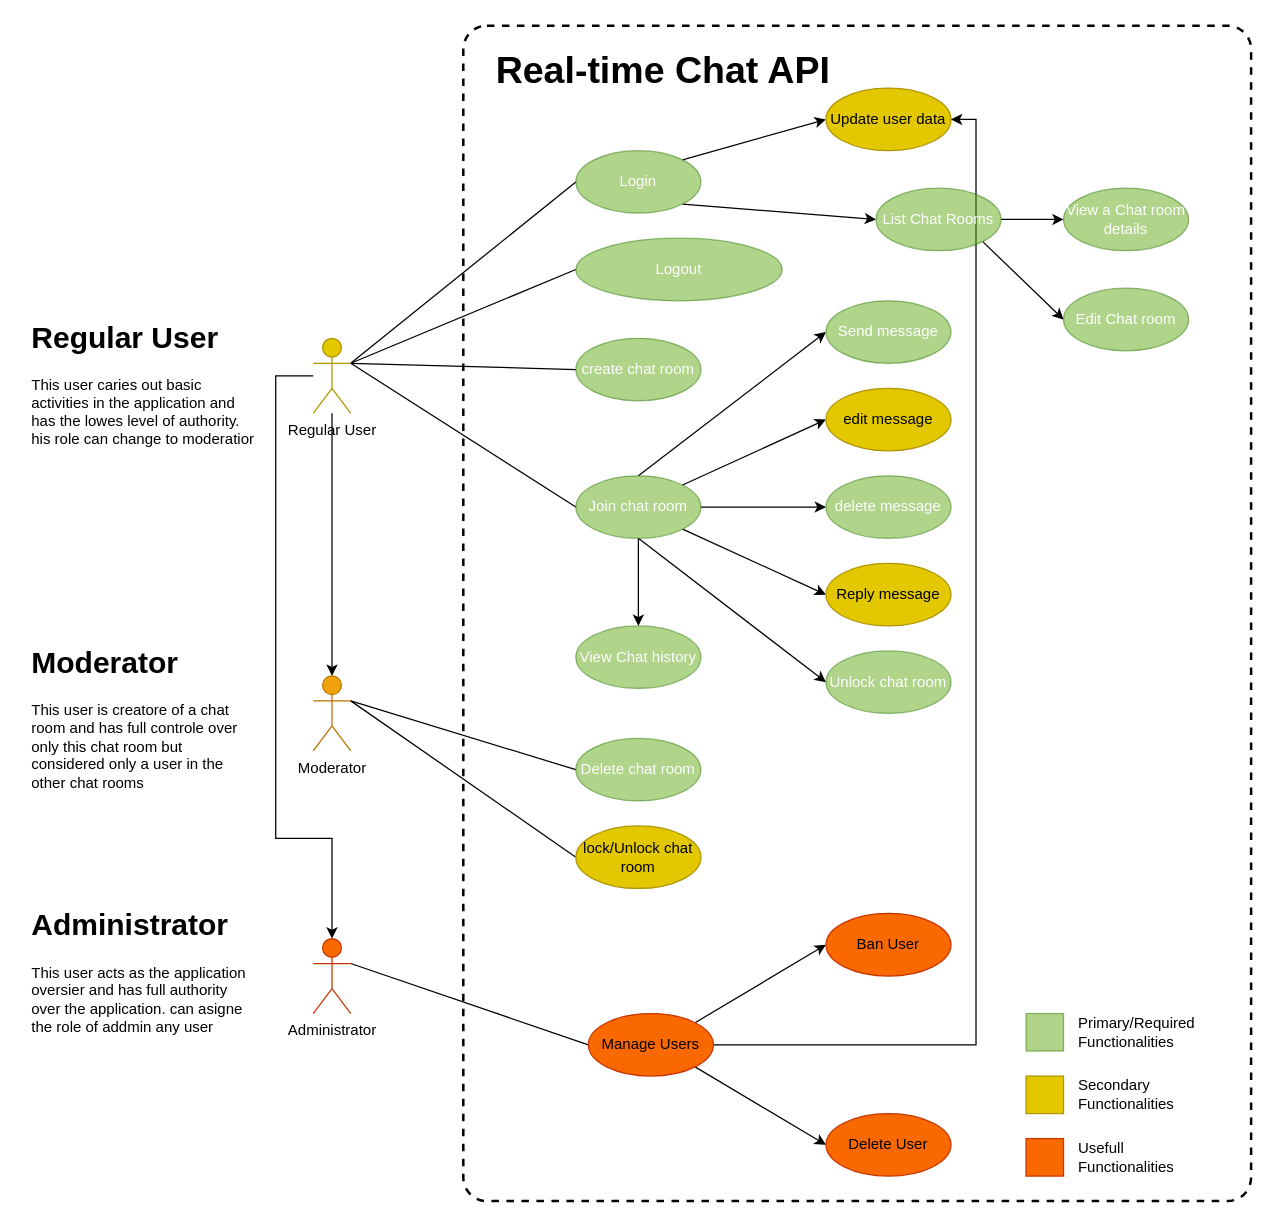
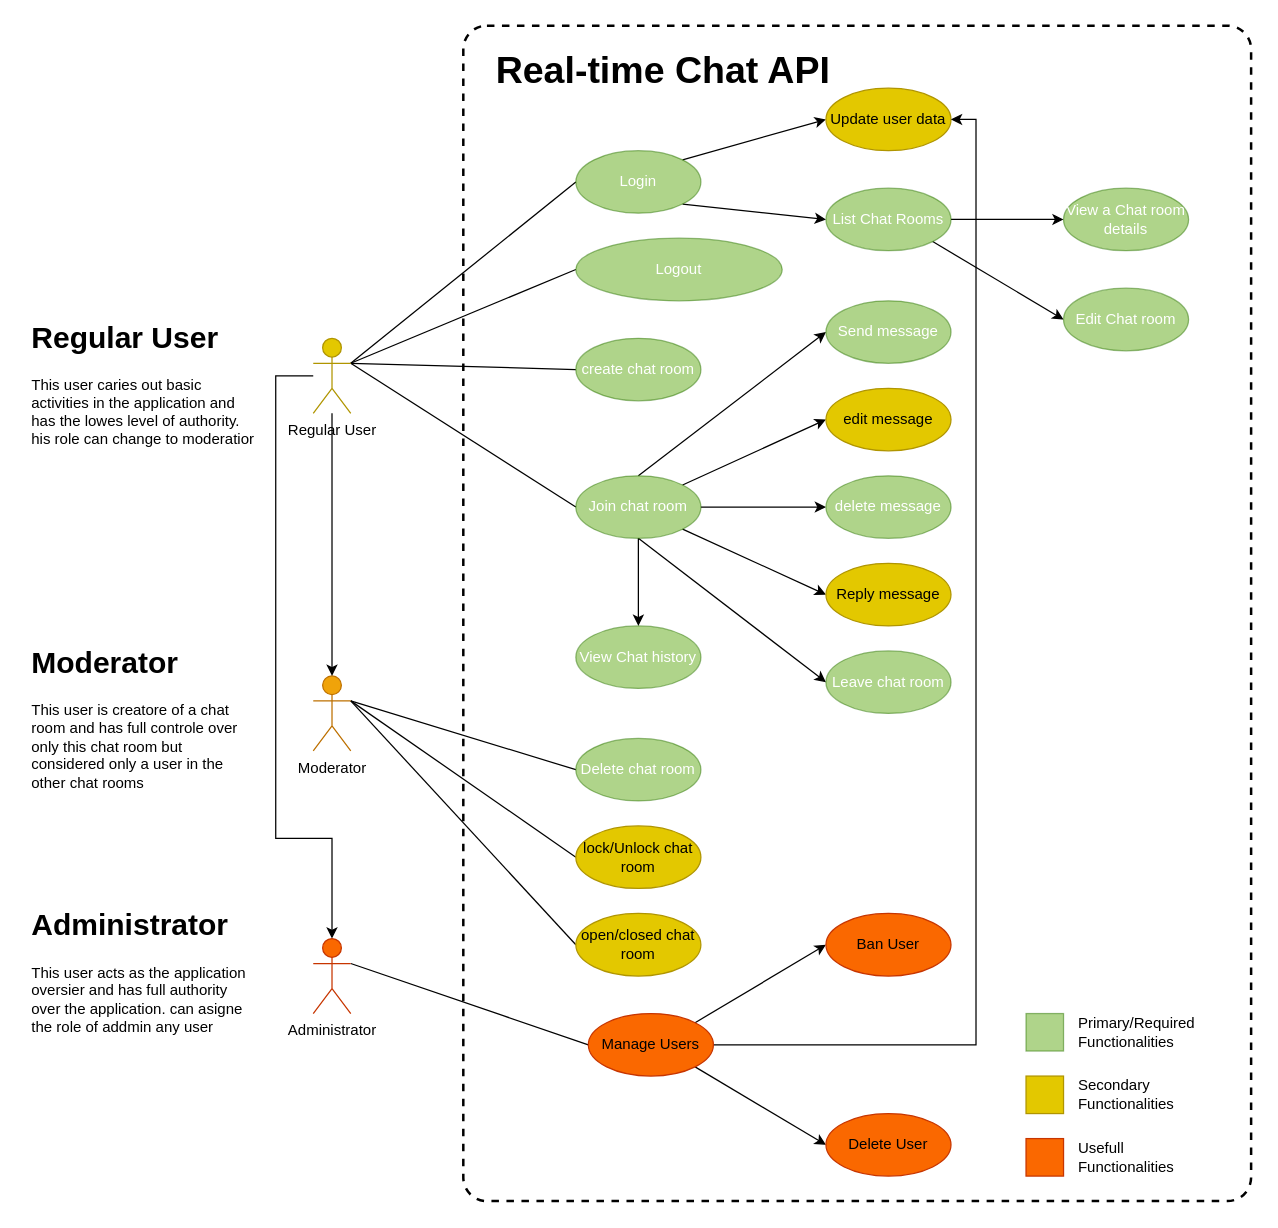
node "List Chat Rooms": moved (938, 219) -> (888, 219)
node "Unlock chat room": label "Unlock chat room" -> "Leave chat room"
edge "Moderator" -- "open/closed chat room": added
node "open/closed chat room": added
